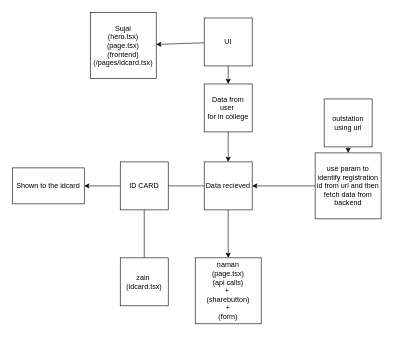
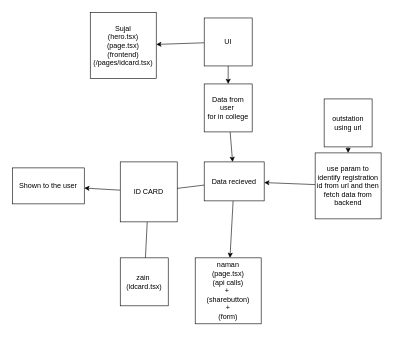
node "Shown to the idcard": label "Shown to the idcard" -> "Shown to the user"
node "ID CARD": size 48x48 -> 57x60
node "Data recieved": size 48x48 -> 60x39
